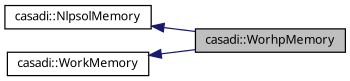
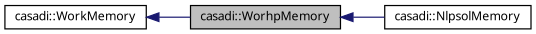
edge "casadi::WorhpMemory" -> "casadi::NlpsolMemory": reversed
